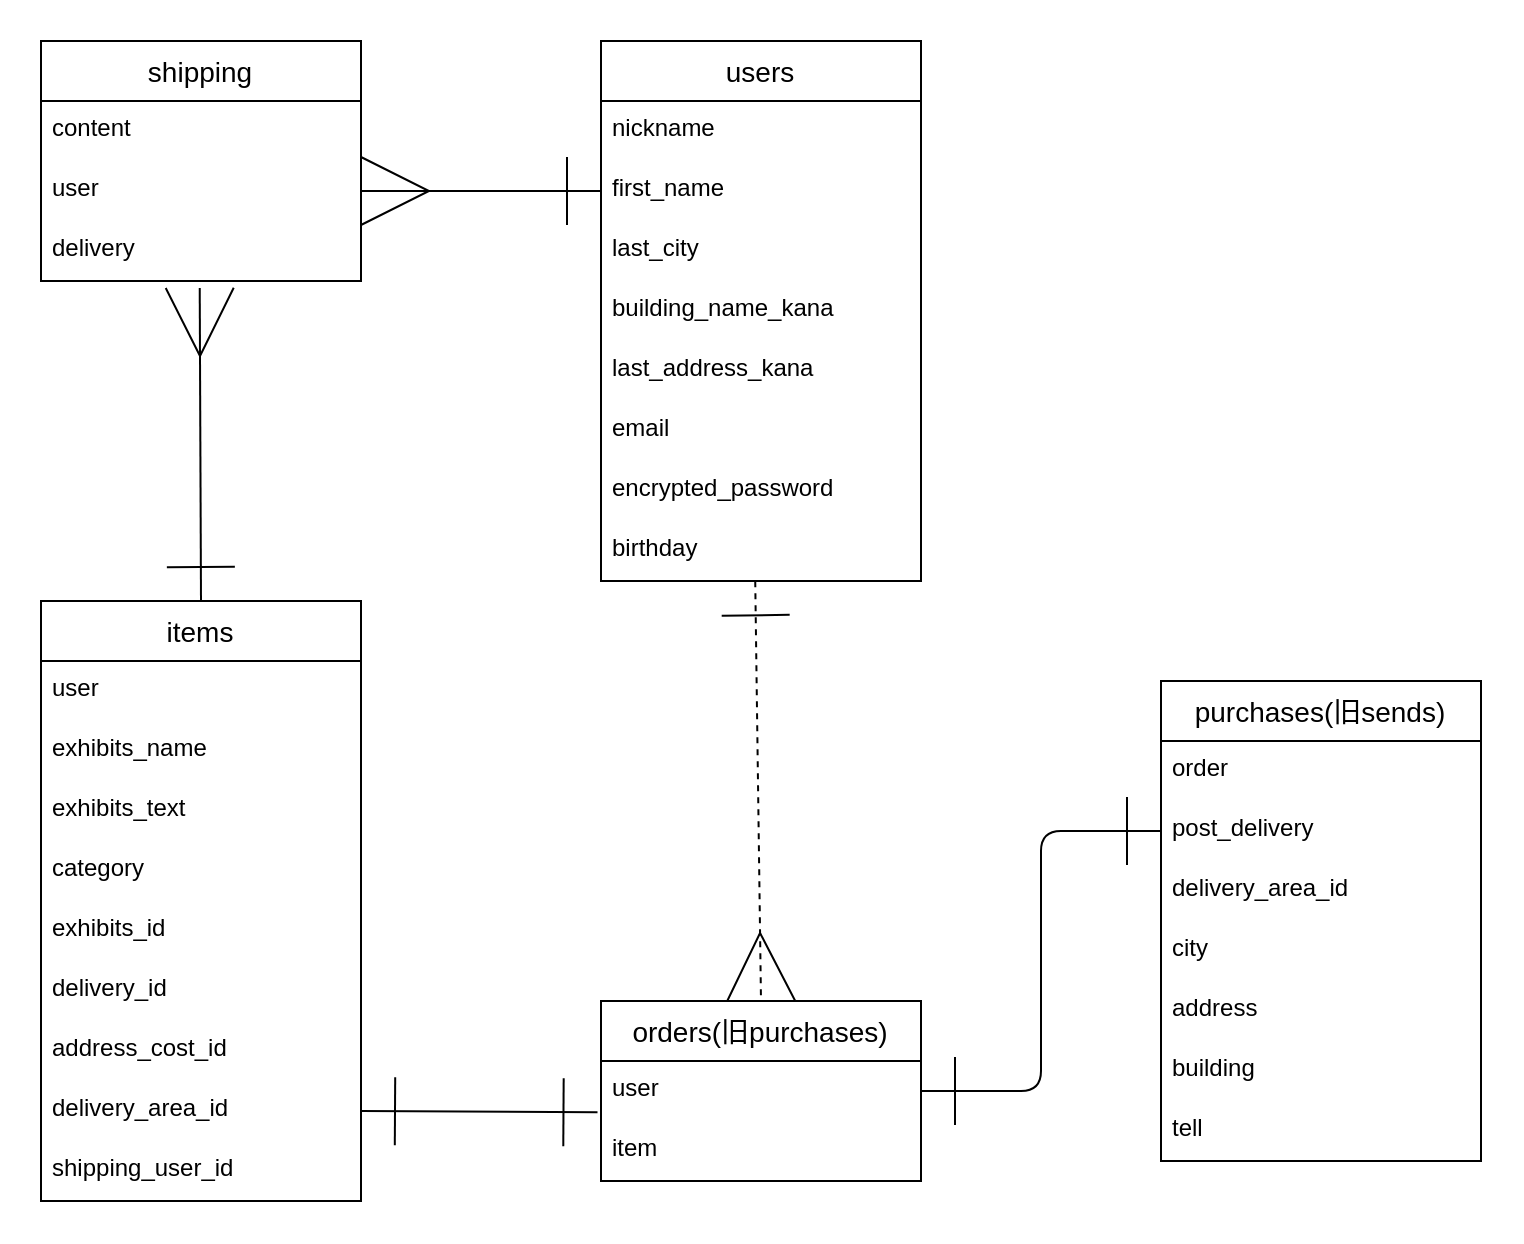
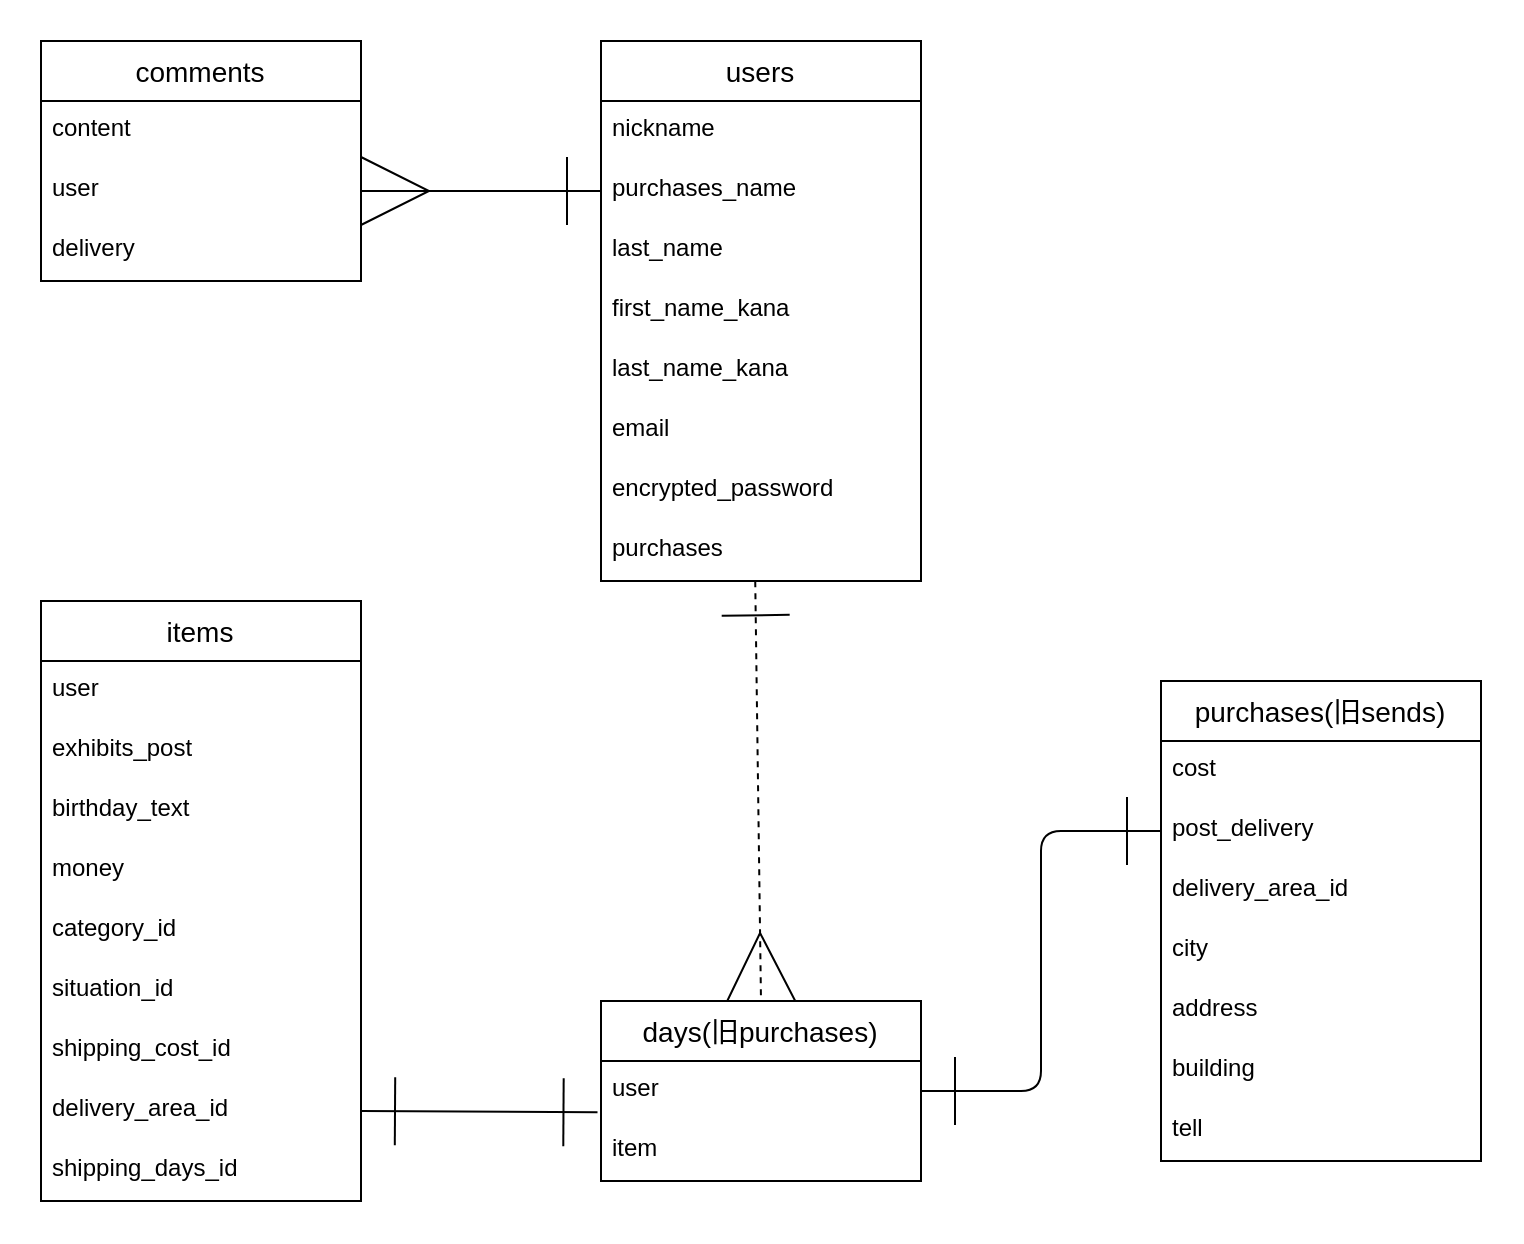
node "shipping": label "shipping" -> "comments"
node "first_name": label "first_name" -> "purchases_name"
node "last_city": label "last_city" -> "last_name"
node "building_name_kana": label "building_name_kana" -> "first_name_kana"
node "last_address_kana": label "last_address_kana" -> "last_name_kana"
edge "delivery" -- "items": removed
node "birthday": label "birthday" -> "purchases"
node "exhibits_name": label "exhibits_name" -> "exhibits_post"
node "order": label "order" -> "cost"
node "exhibits_text": label "exhibits_text" -> "birthday_text"
node "category": label "category" -> "money"
node "exhibits_id": label "exhibits_id" -> "category_id"
node "delivery_id": label "delivery_id" -> "situation_id"
node "orders(旧purchases)": label "orders(旧purchases)" -> "days(旧purchases)"
node "address_cost_id": label "address_cost_id" -> "shipping_cost_id"
node "shipping_user_id": label "shipping_user_id" -> "shipping_days_id"
